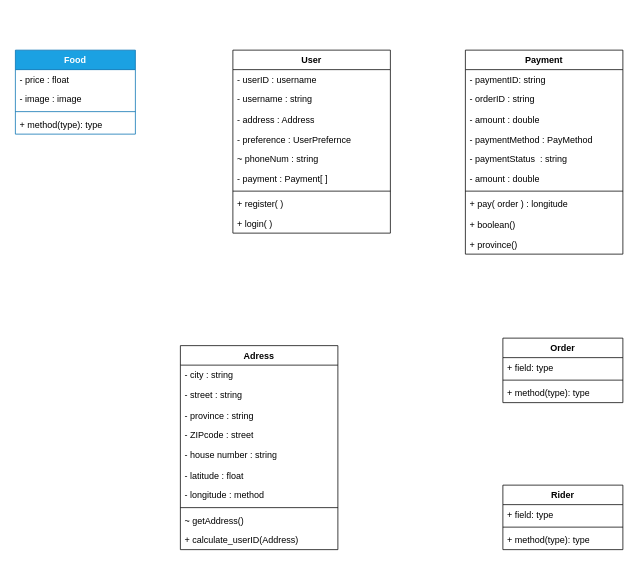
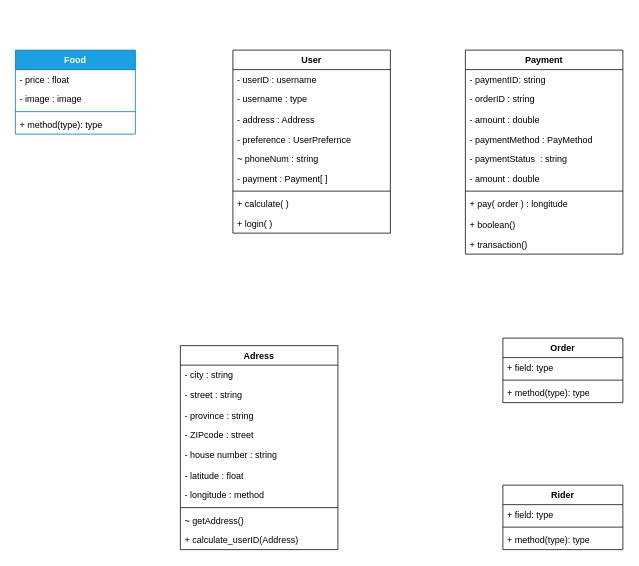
node "- username : string": label "- username : string" -> "- username : type"
node "+ register( )": label "+ register( )" -> "+ calculate( )"
node "+ province()": label "+ province()" -> "+ transaction()"
